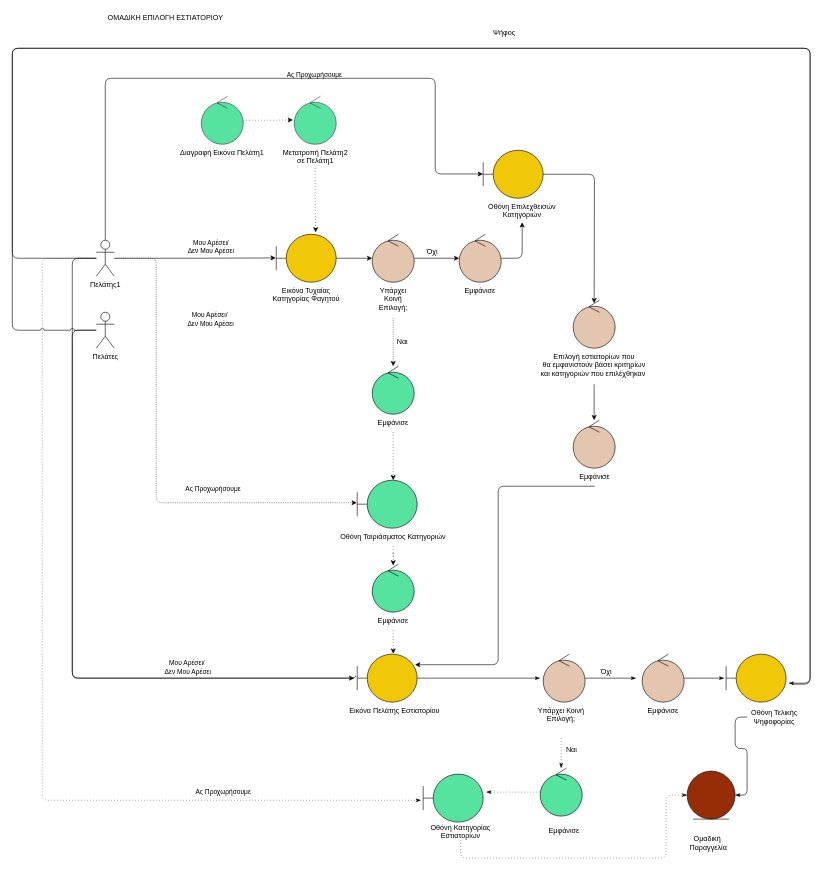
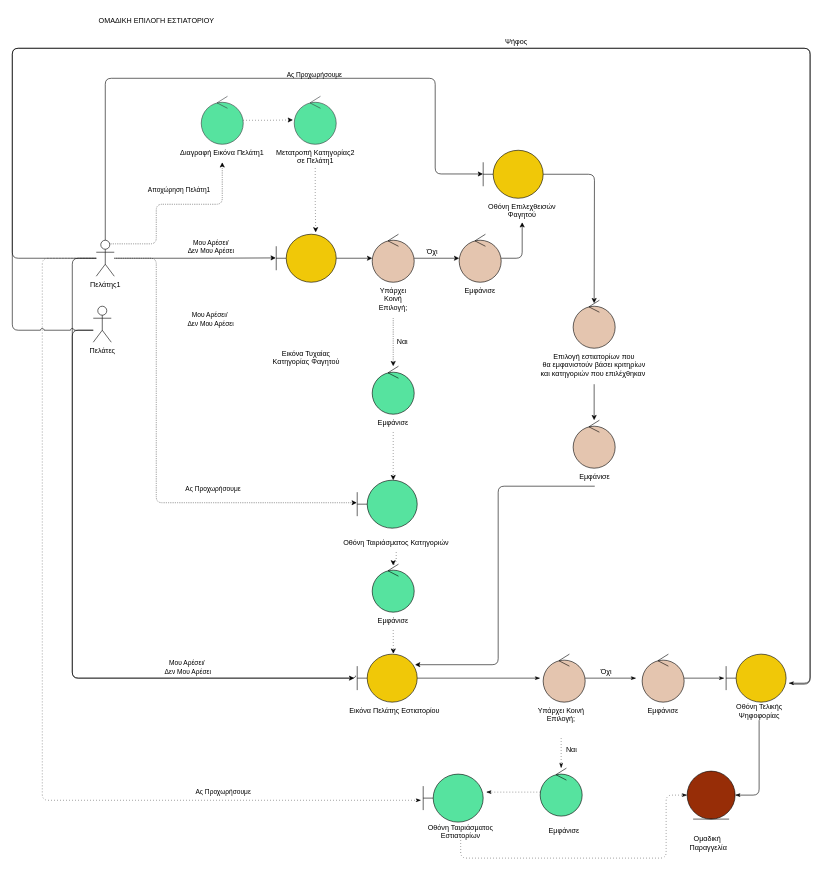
node "ΟΜΑΔΙΚΗ ΕΠΙΛΟΓΗ ΕΣΤΙΑΤΟΡΙΟΥ": moved (165, 18) -> (156, 21)
node "Ψήφος": moved (504, 33) -> (516, 42)
node "Μετατροπή Πελάτη2 σε Πελάτη1": label "Μετατροπή Πελάτη2 σε Πελάτη1" -> "Μετατροπή Κατηγορίας2 σε Πελάτη1"
edge "Πελάτης1" -> "Διαγραφή Εικόνα Πελάτη1": added, label "Αποχώρηση Πελάτη1"
node "Οθόνη Επιλεχθεισών Κατηγοριών": label "Οθόνη Επιλεχθεισών Κατηγοριών" -> "Οθόνη Επιλεχθεισών Φαγητού"
node "Εικόνα Τυχαίας Κατηγορίας Φαγητού": moved (306, 294) -> (306, 357)
node "Πελάτες": moved (105, 330) -> (102, 324)
node "Οθόνη Ταιριάσματος Κατηγοριών": moved (393, 537) -> (396, 543)
node "Οθόνη Τελικής Ψηφοφορίας": moved (774, 717) -> (759, 711)
node "Οθόνη Κατηγορίας Εστιατορίων": label "Οθόνη Κατηγορίας Εστιατορίων" -> "Οθόνη Ταιριάσματος Εστιατορίων"
